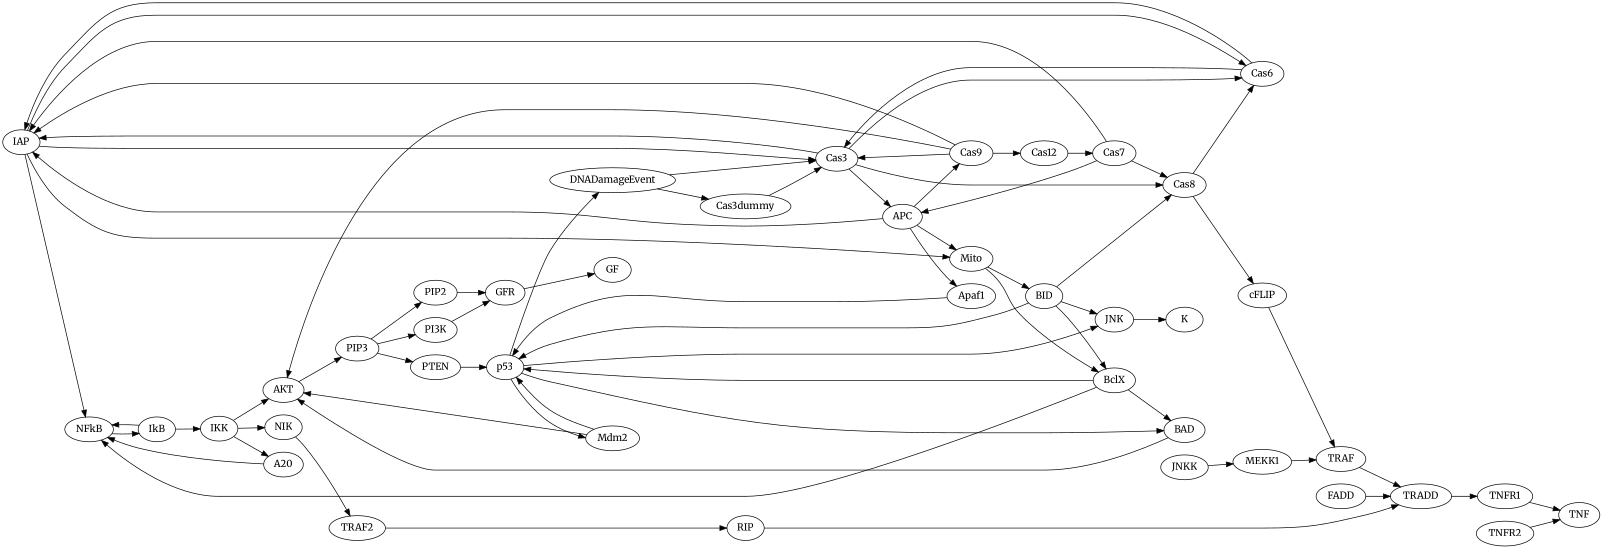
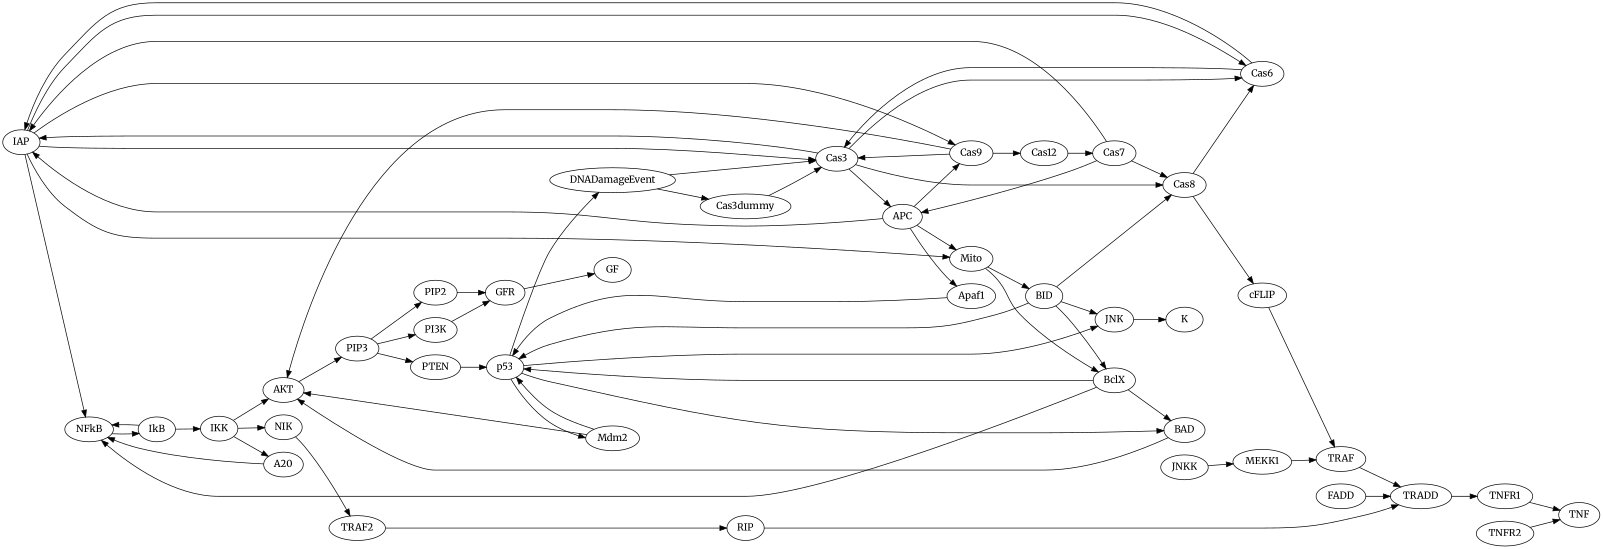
edge "Cas9" -> "IAP": reversed
